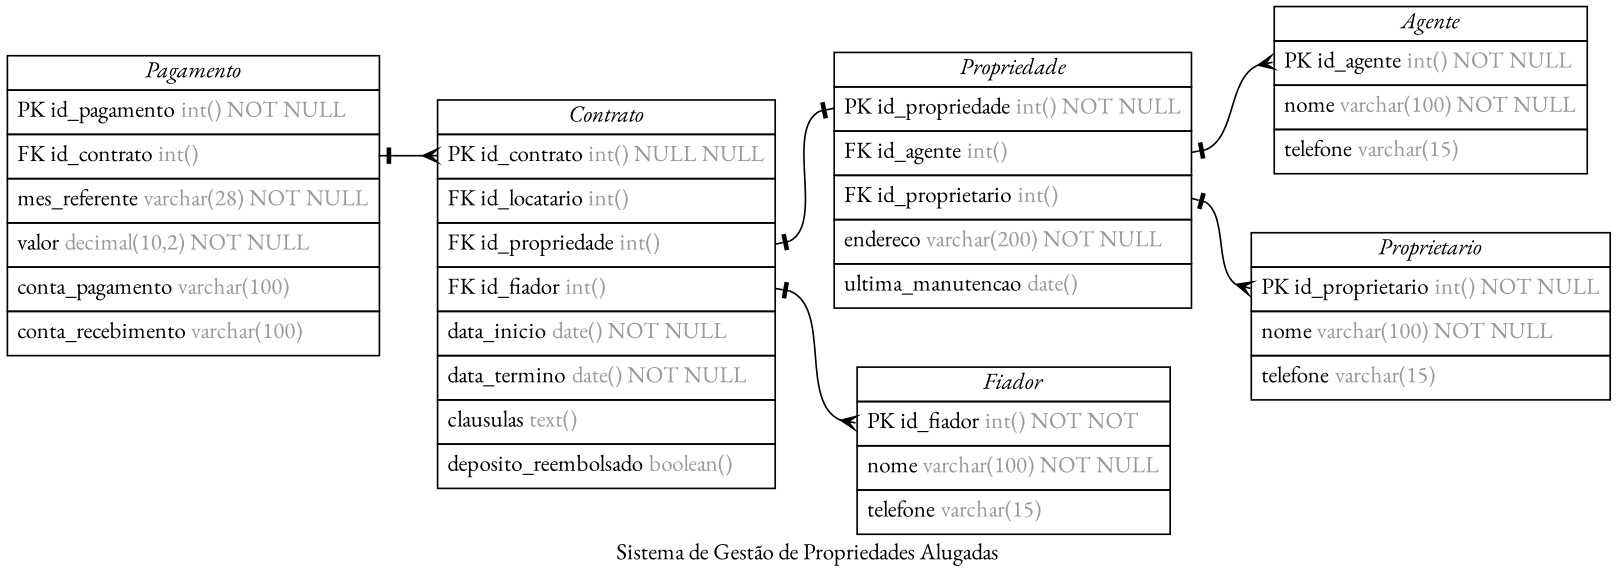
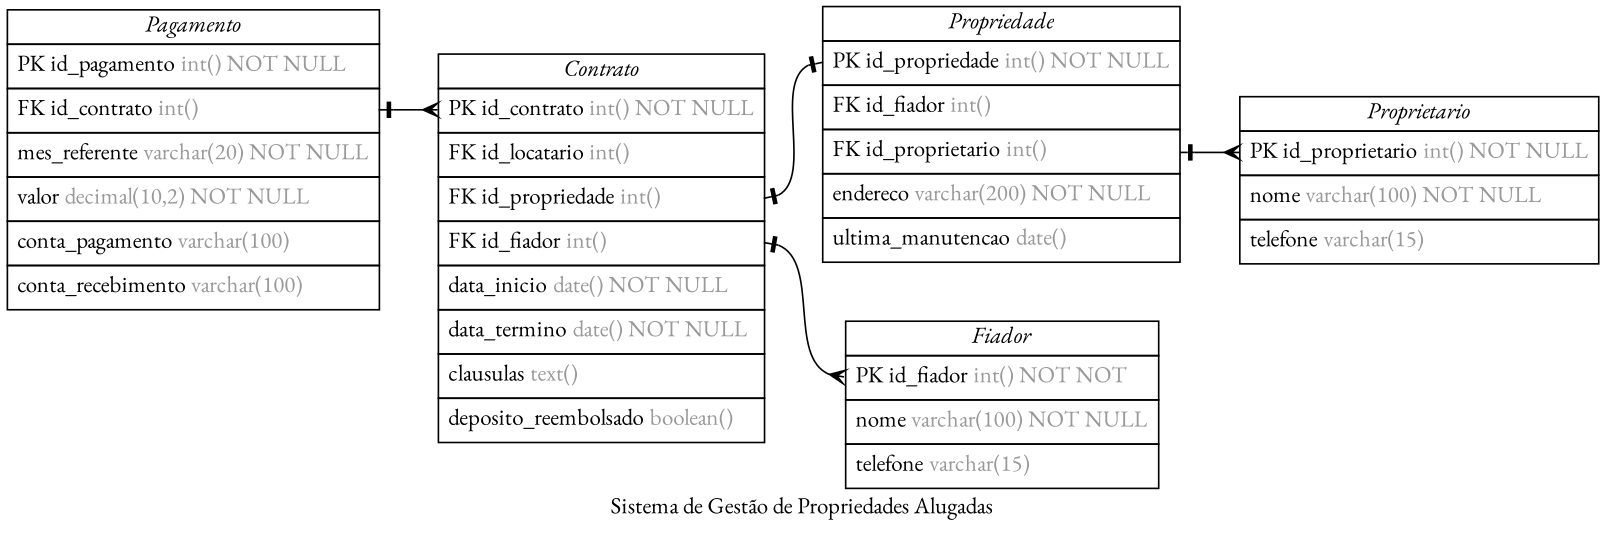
node "Agente": removed
node "Propriedade": text "FK id_agente" -> "FK id_fiador"
node "Contrato": text "int() NULL NULL" -> "int() NOT NULL"
node "Pagamento": text "varchar(28) NOT NULL" -> "varchar(20) NOT NULL"
